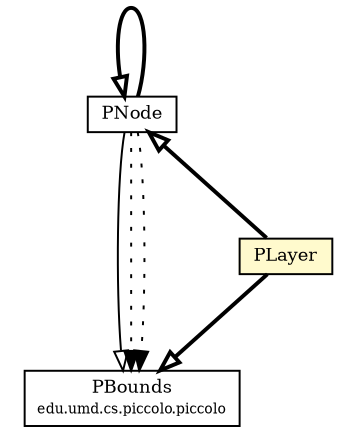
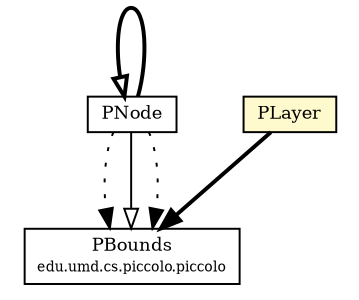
edge "PLayer" -> "PNode": removed
edge "PLayer" -> "PBounds": arrowhead onormal -> normal
